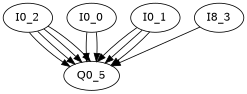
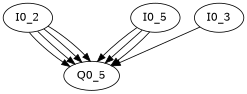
node "I0_0": removed
node "I0_1": label "I0_1" -> "I0_5"
node "I8_3": label "I8_3" -> "I0_3"
